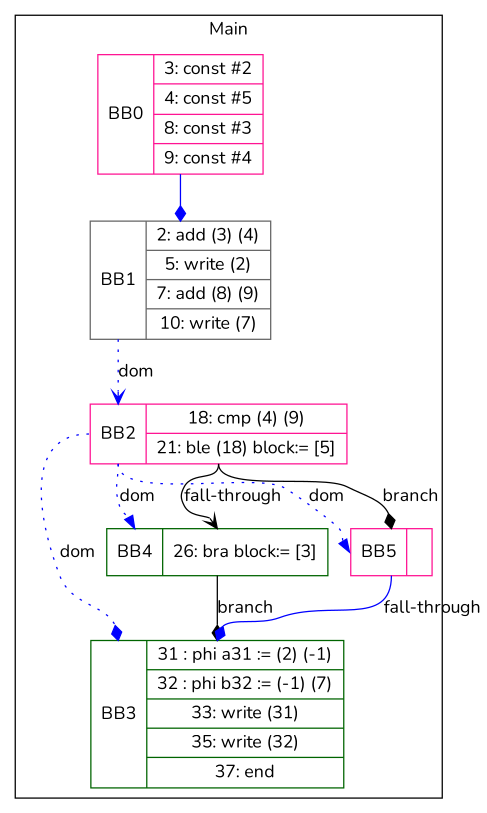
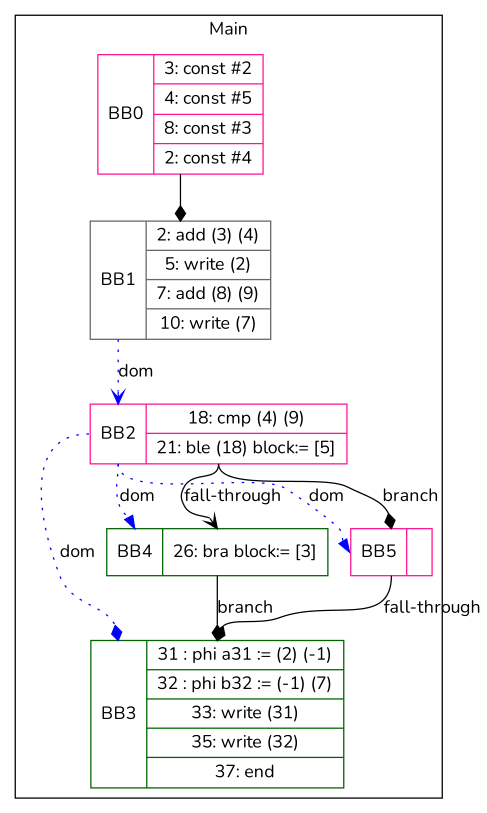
node "BB0": text "9: const #4" -> "2: const #4"
edge "BB0" -> "BB1": color blue -> black
edge "BB5" -> "BB3": color blue -> black
